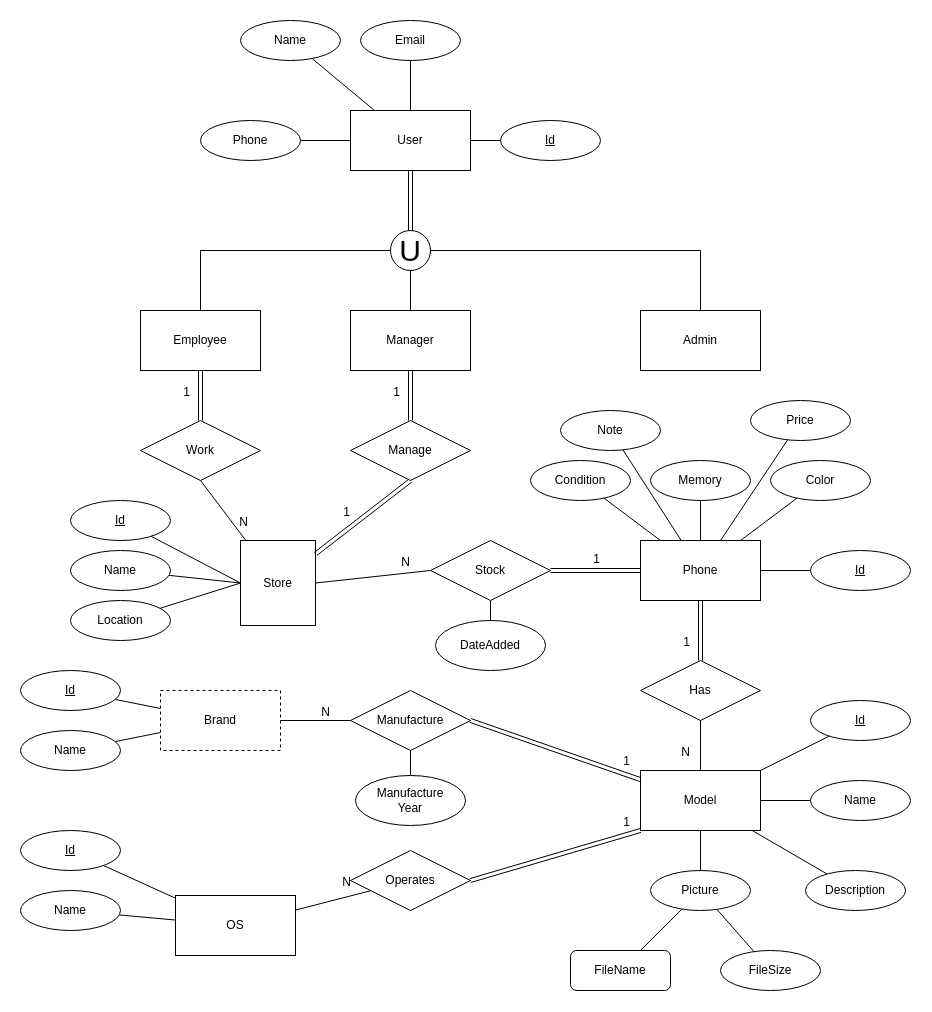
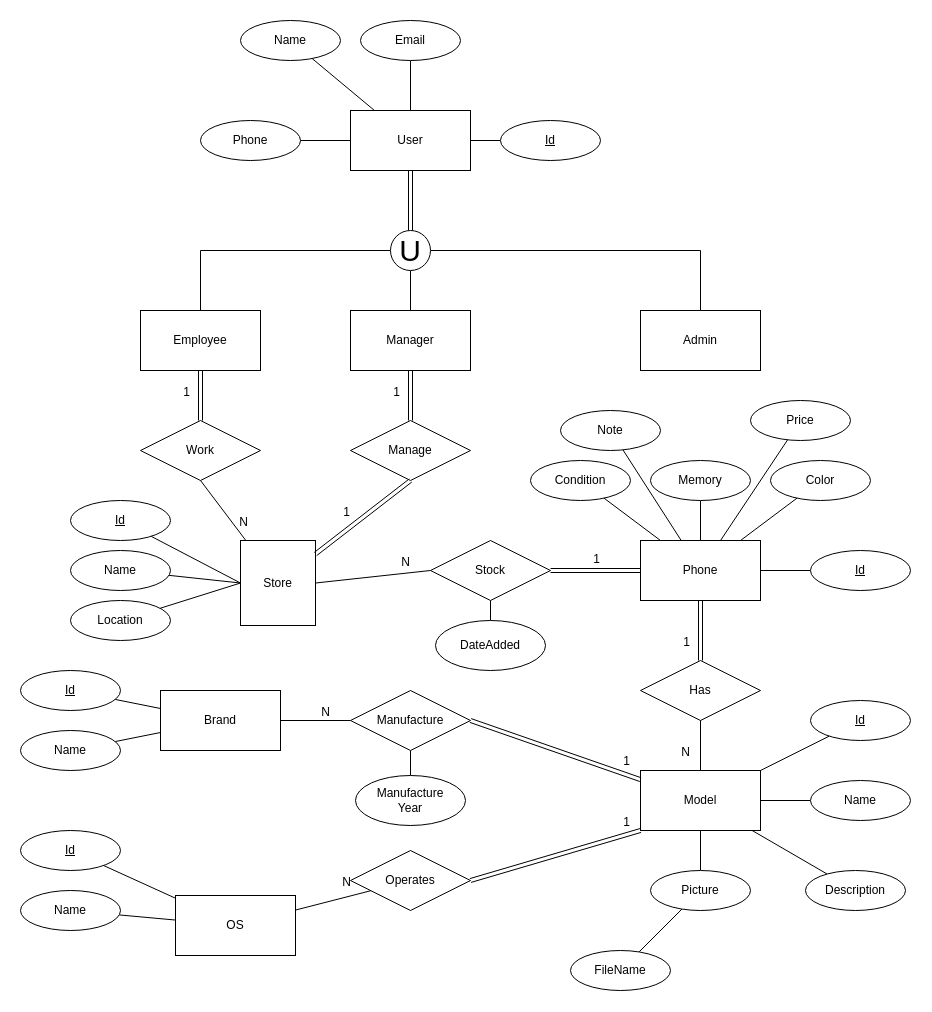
node "Brand": style dashed -> solid
edge "Picture" -- "FileSize": removed
node "FileName": shape rounded rectangle -> ellipse
node "FileSize": removed
